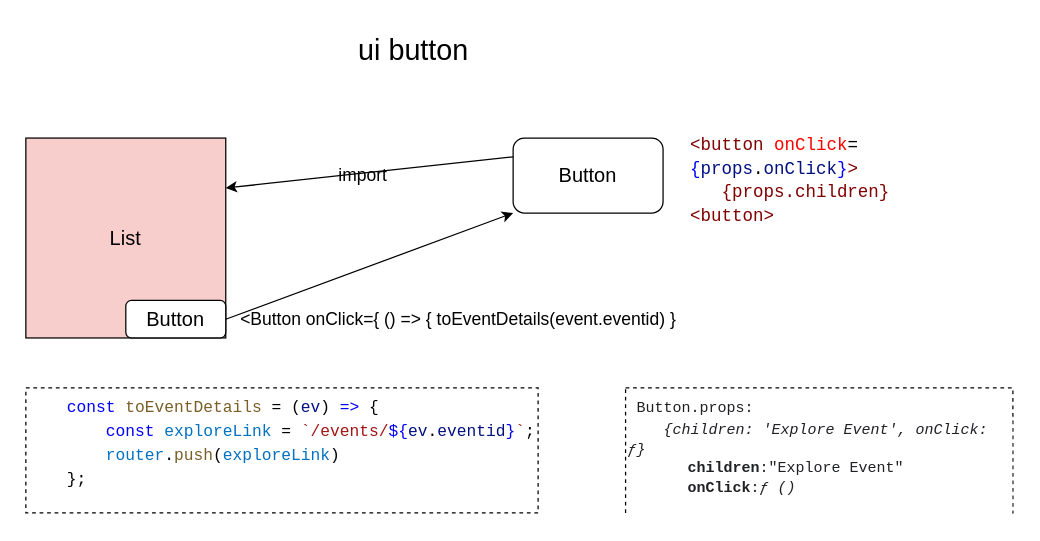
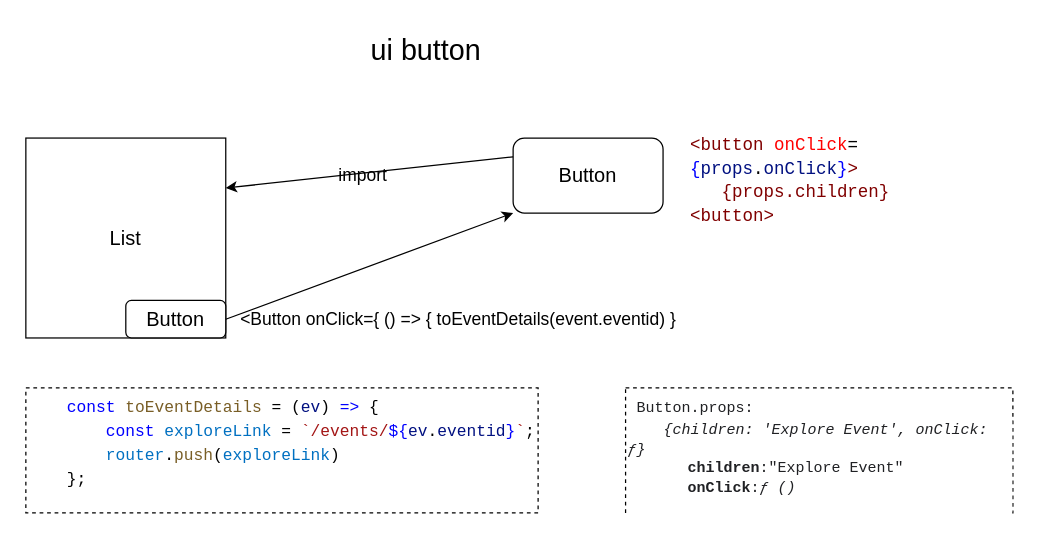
node "ui button": moved (413, 51) -> (426, 51)
node "List": fillcolor #f8cecc -> #ffffff
